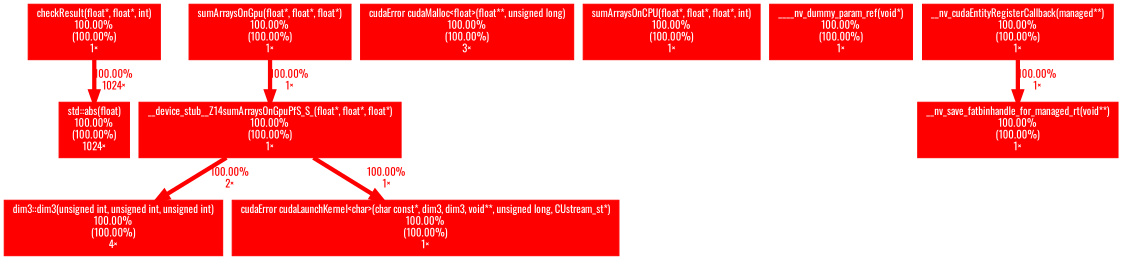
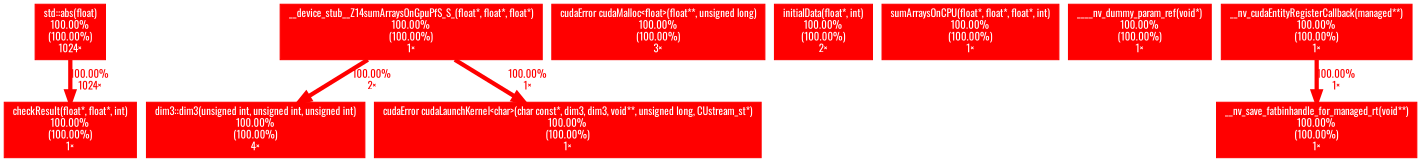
node "sumArraysOnGpu(float*, float*, float*) 100.00% (100.00%) 1×": removed
node "initialData(float*, int) 100.00% (100.00%) 2×": added
edge "checkResult(float*, float*, int) 100.00% (100.00%) 1×" -> "std::abs(float) 100.00% (100.00%) 1024×": reversed
